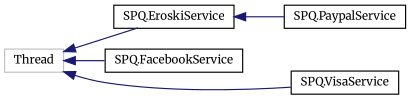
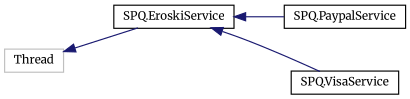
node "SPQ.FacebookService": removed
edge "SPQ.VisaService" -> "Thread": now "SPQ.VisaService" -> "SPQ.EroskiService"
